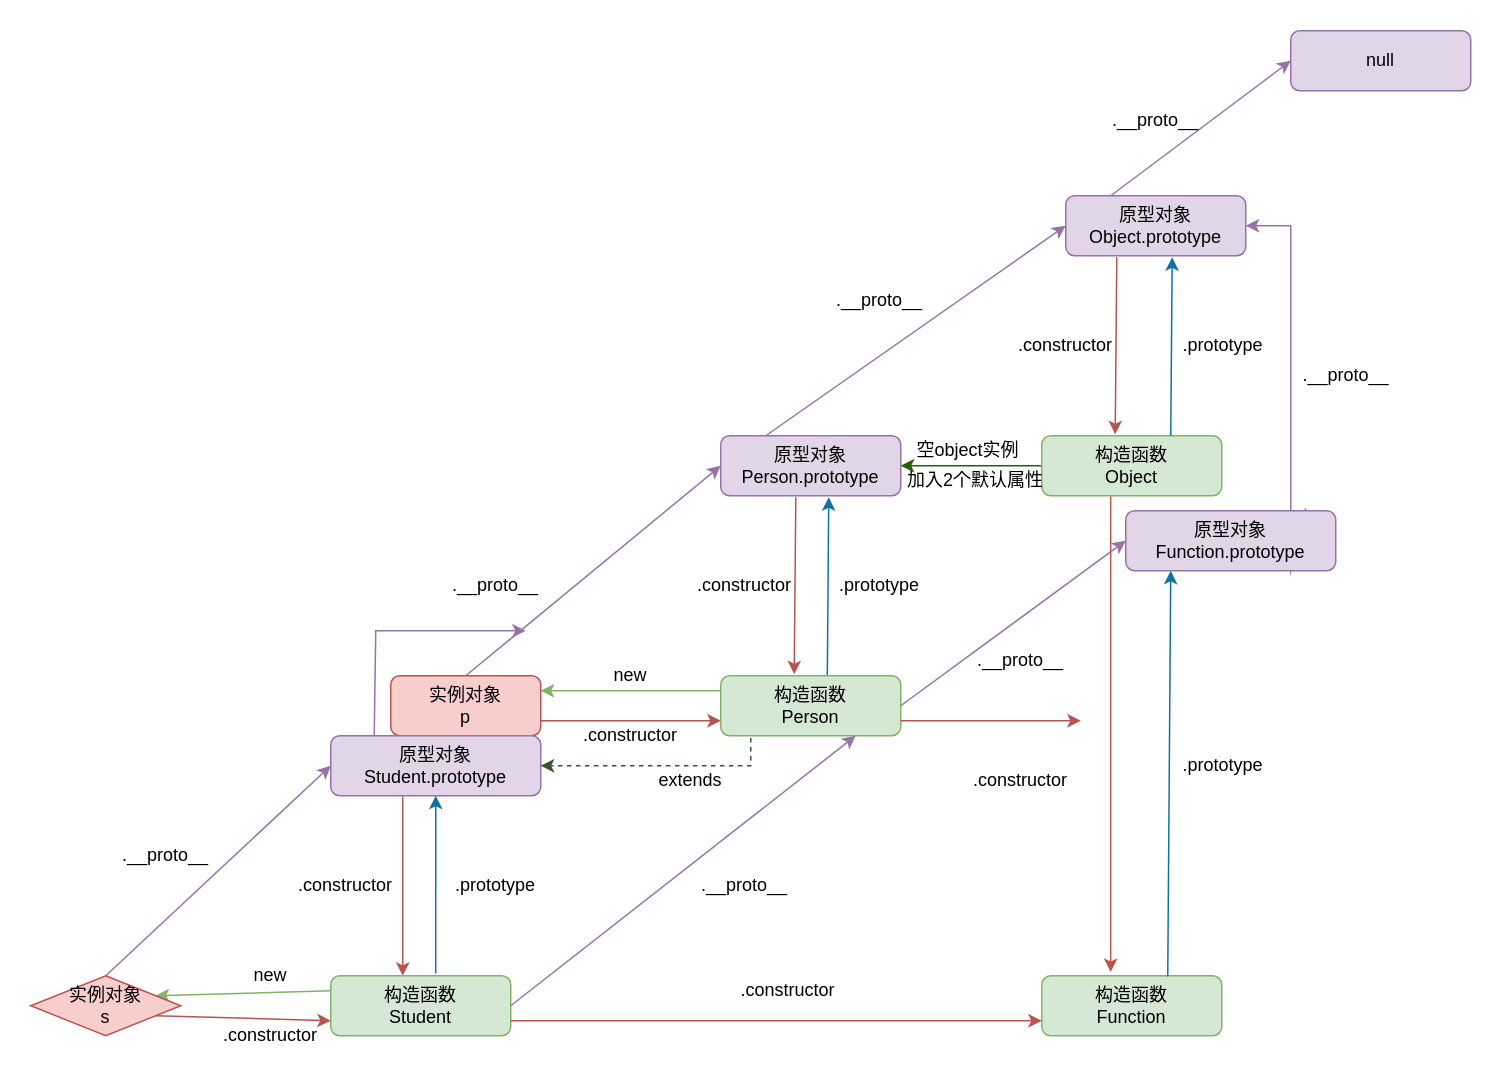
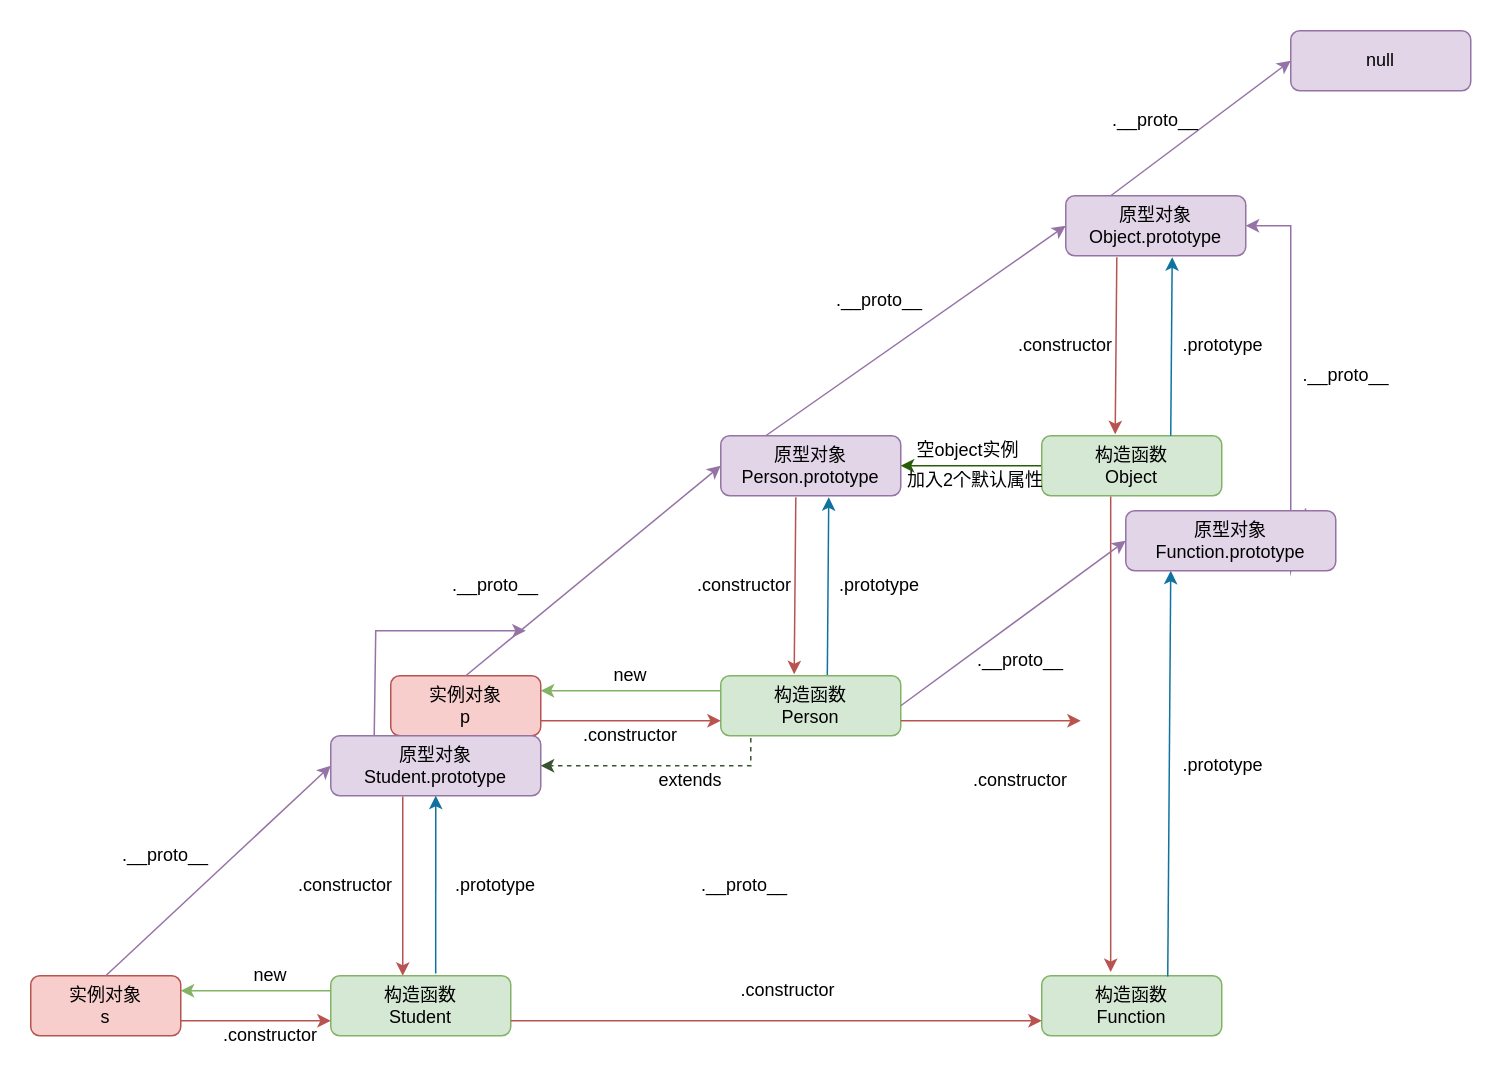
edge "构造函数 Student" -> "构造函数 Person": removed
node "实例对象 s": shape diamond -> rounded rectangle
